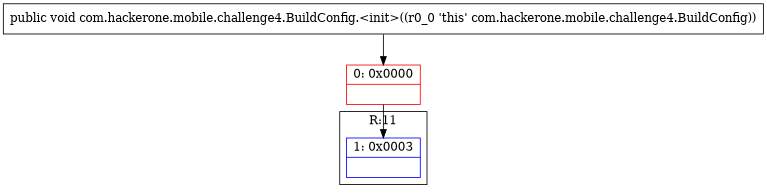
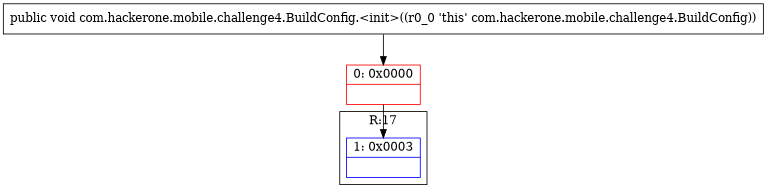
cluster "R:11": label "R:11" -> "R:17"
